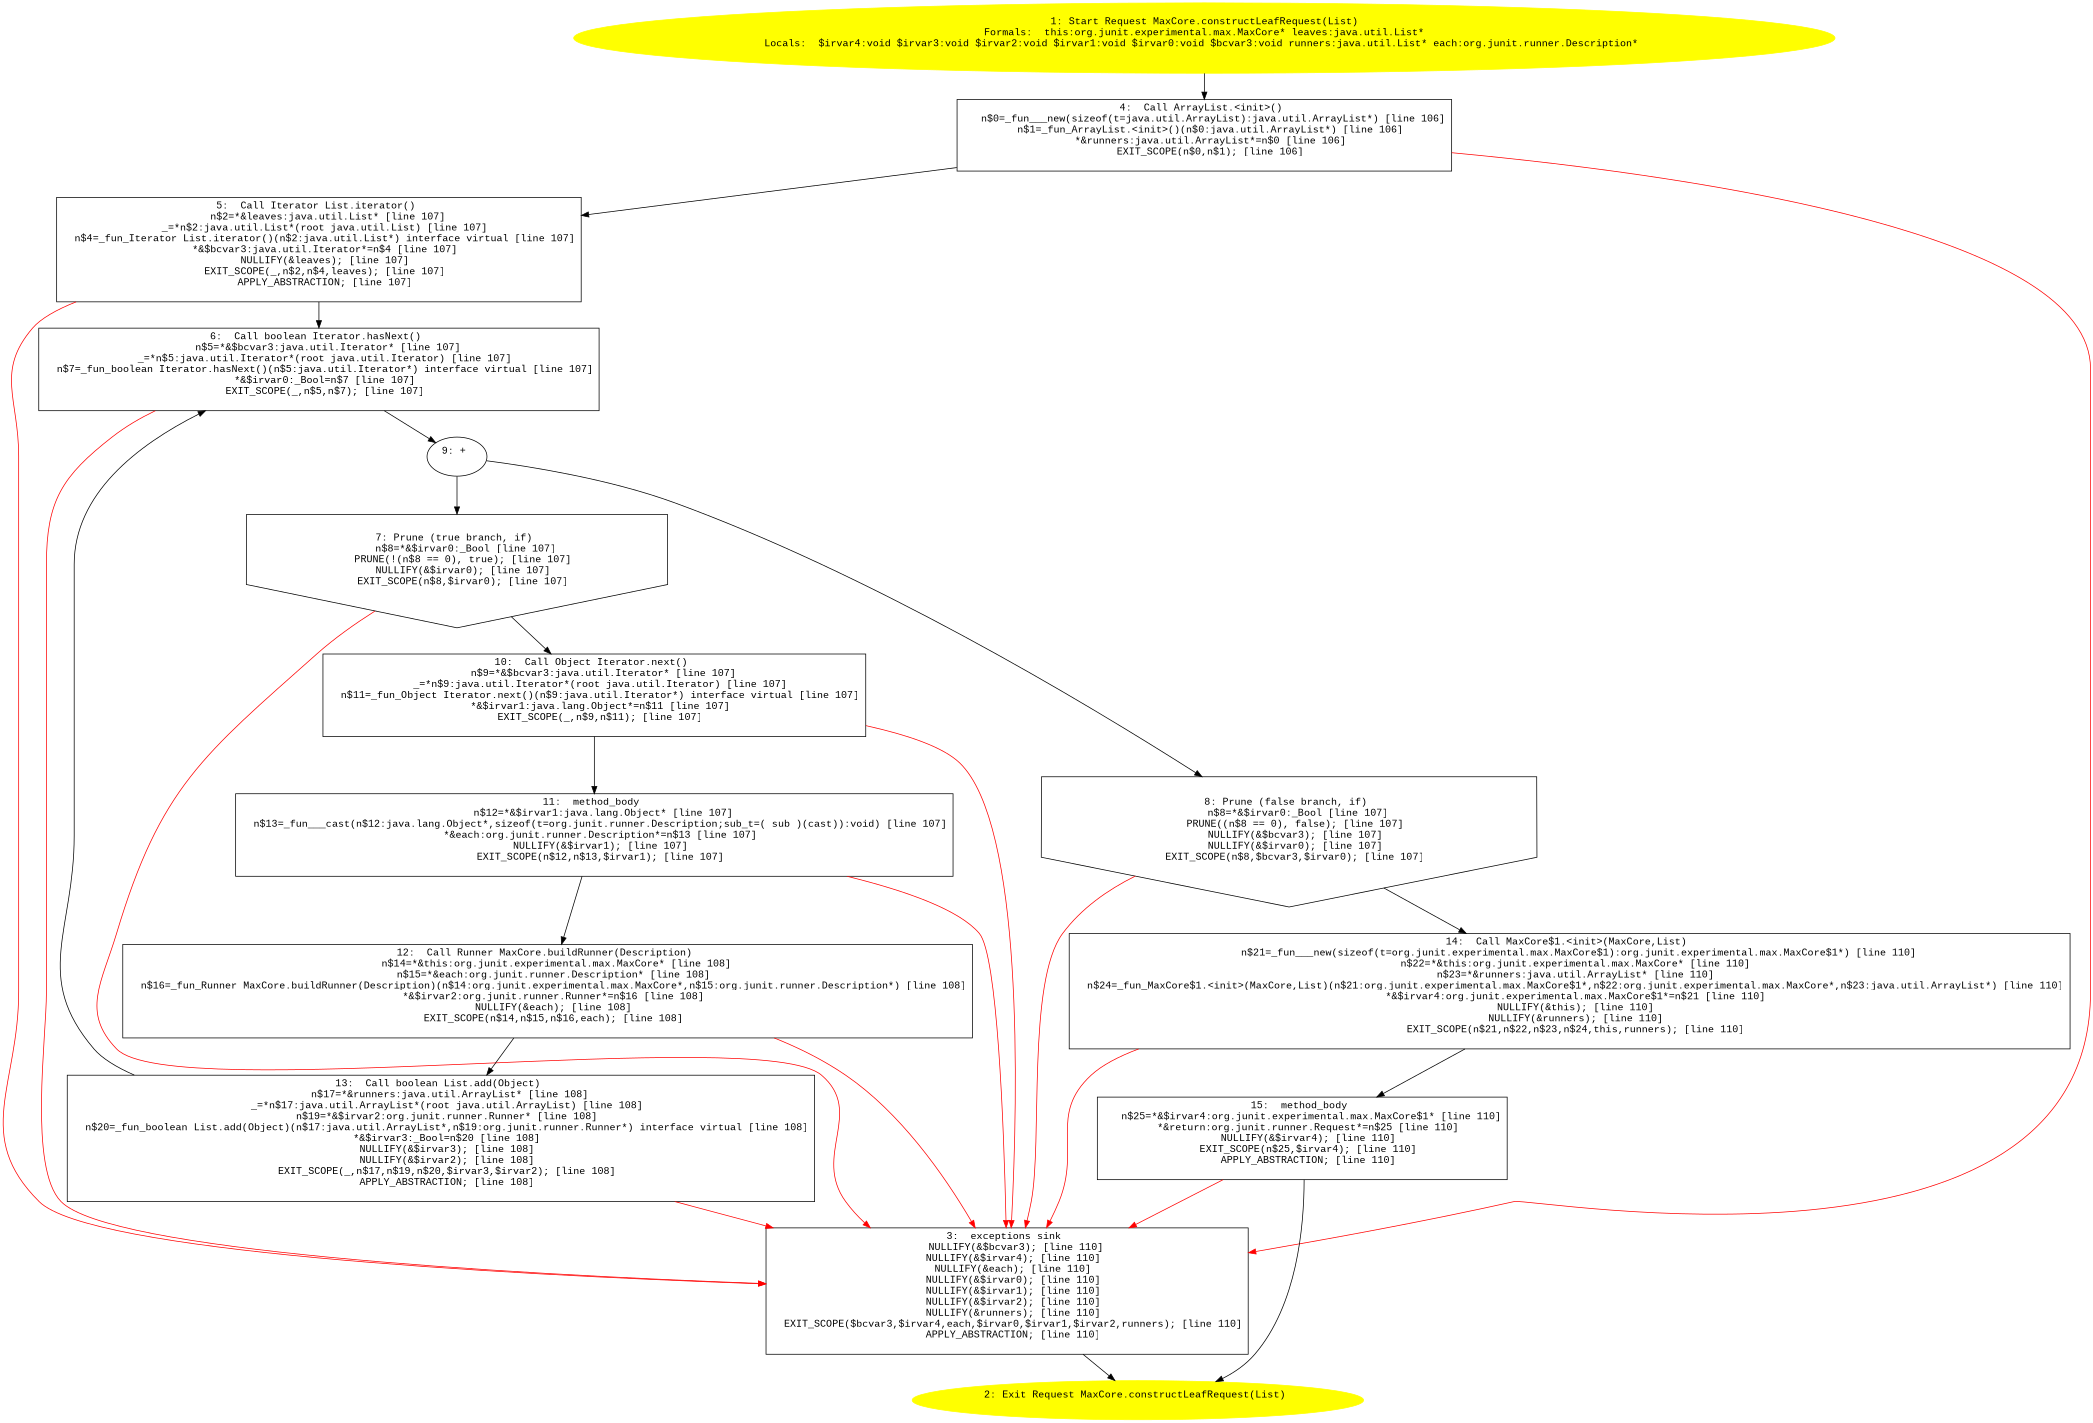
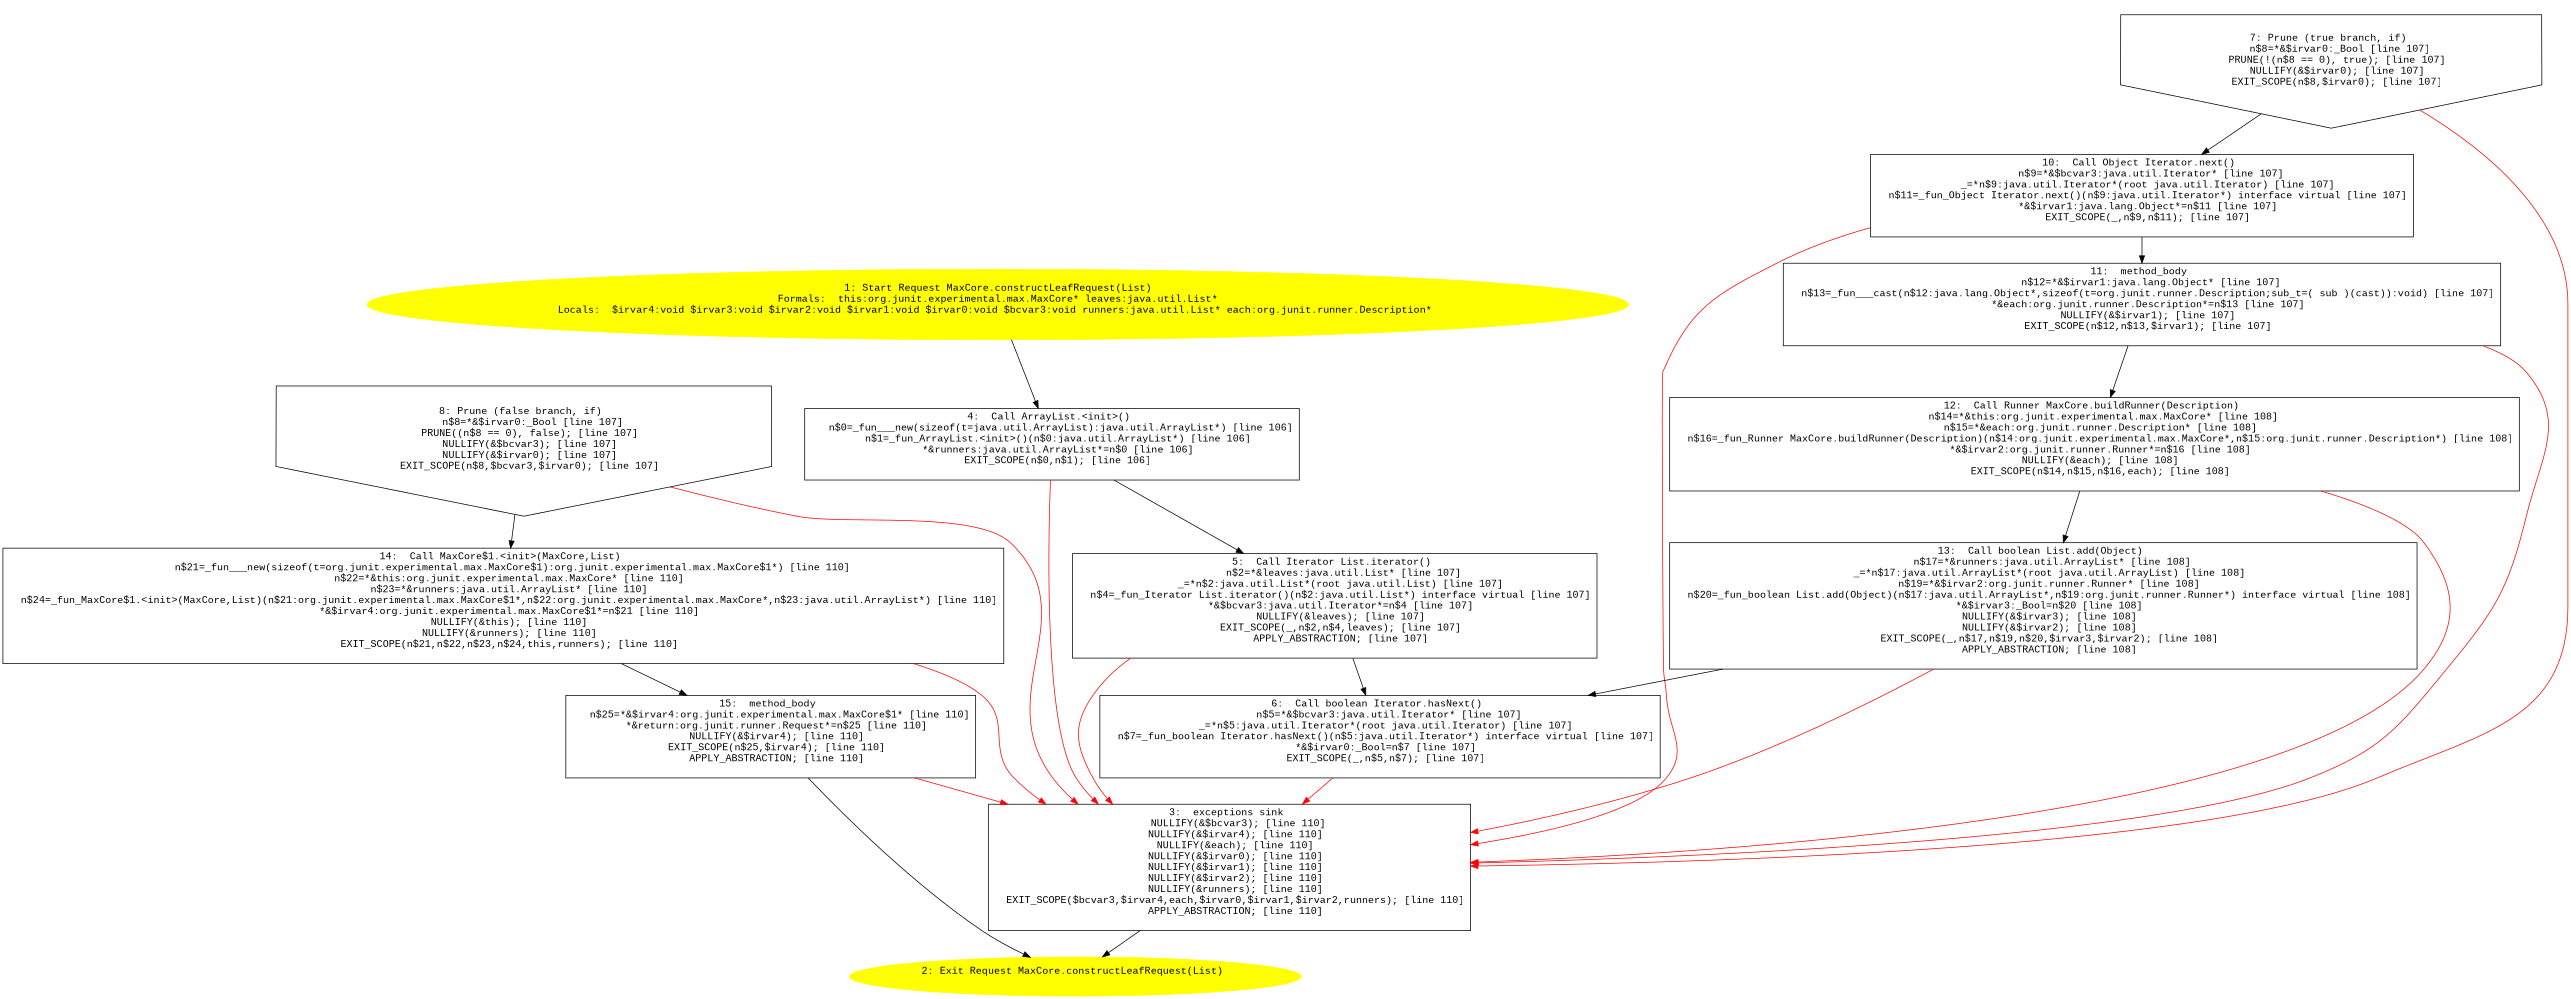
node "9: +": removed
